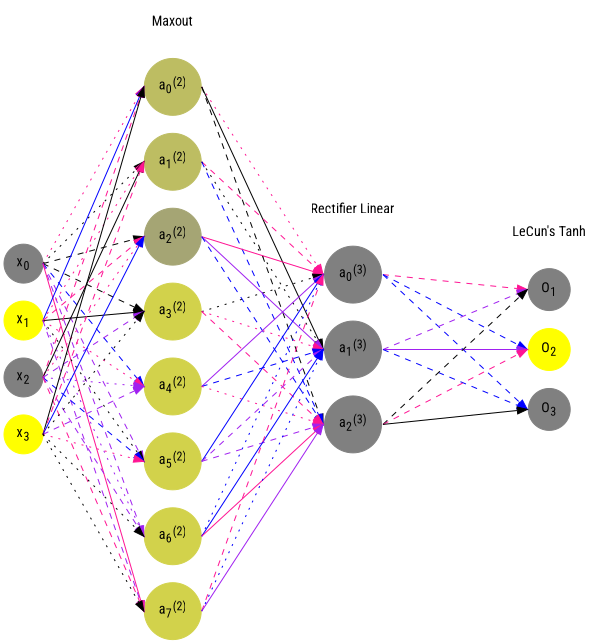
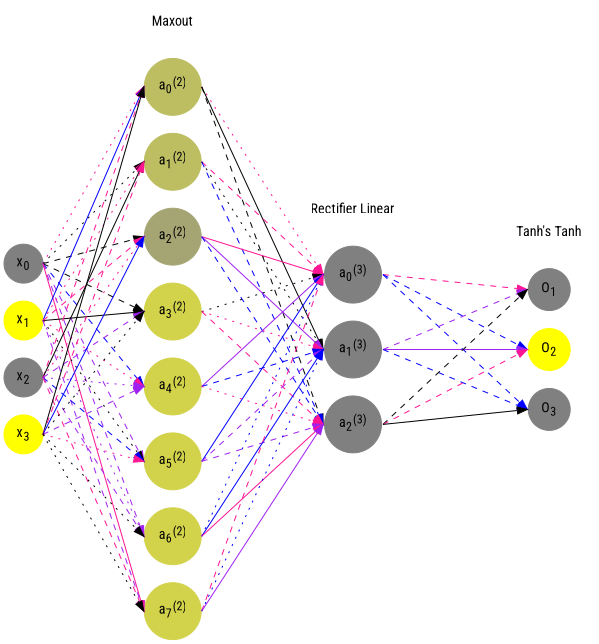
node "LeCun's Tanh": label "LeCun's Tanh" -> "Tanh's Tanh"
